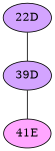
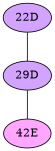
node "39D": label "39D" -> "29D"
node "41E": label "41E" -> "42E"
